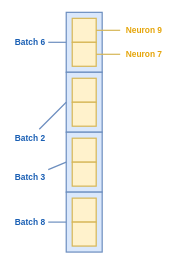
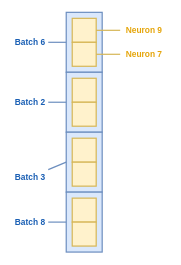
node "Batch 2": moved (30, 138) -> (30, 102)
